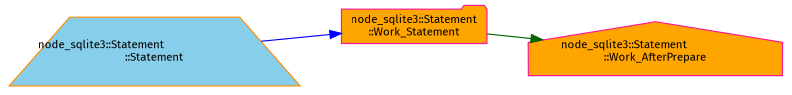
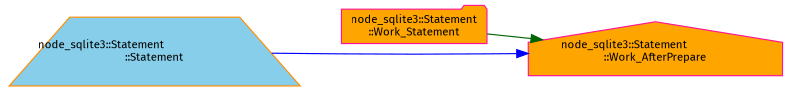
edge "node_sqlite3::Statement ::Statement" -> "node_sqlite3::Statement ::Work_Statement": now "node_sqlite3::Statement ::Statement" -> "node_sqlite3::Statement ::Work_AfterPrepare"
